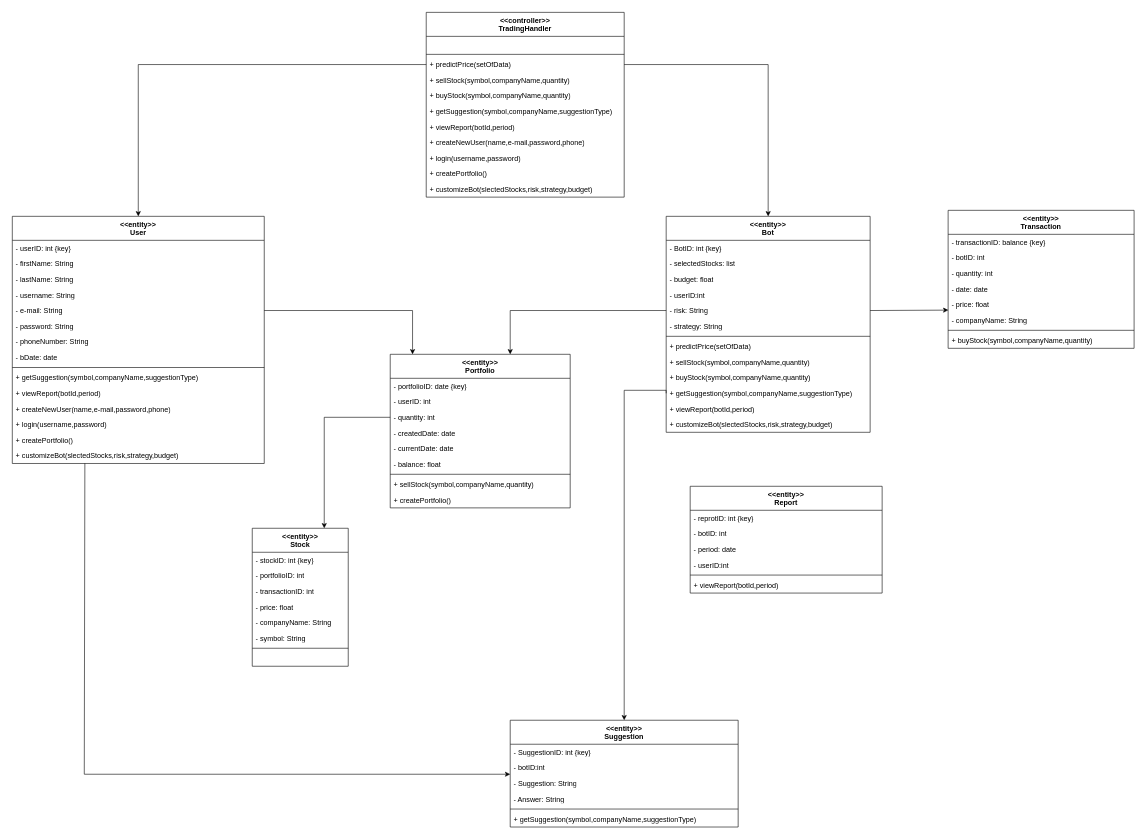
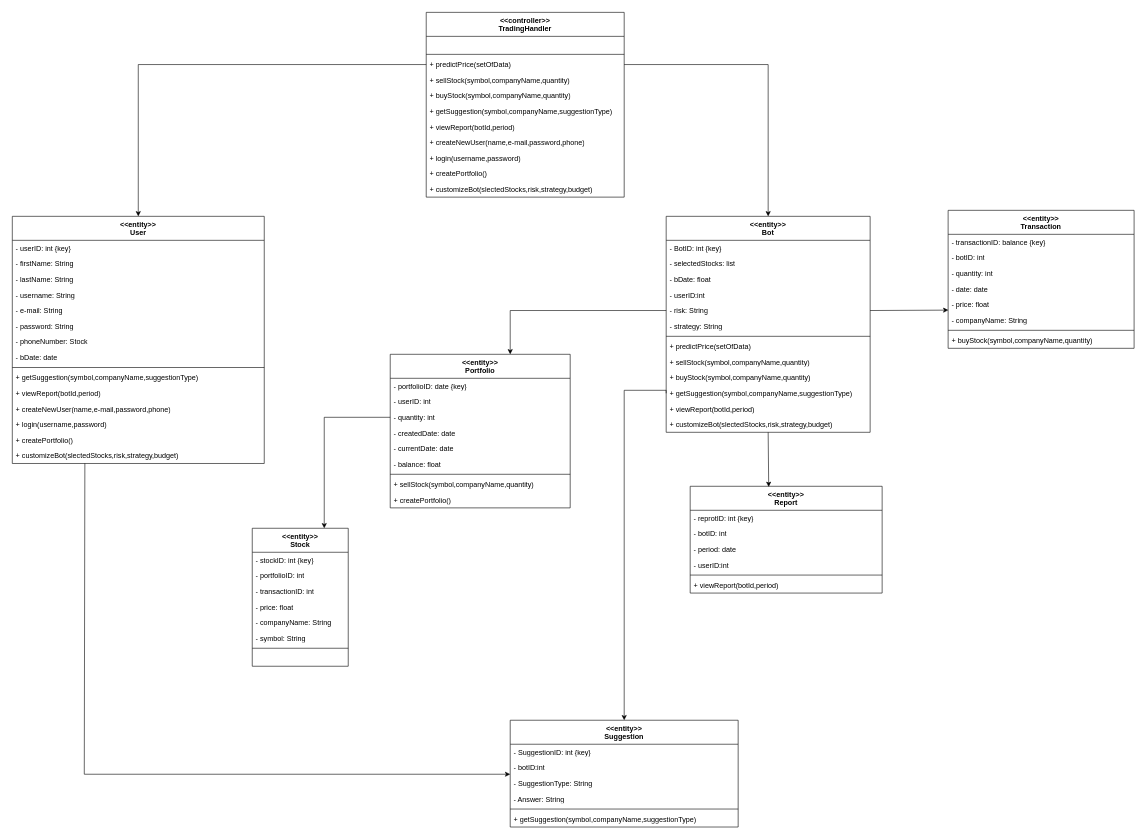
node "- budget: float": label "- budget: float" -> "- bDate: float"
edge "- e-mail: String" -> "<<entity>> Portfolio": removed
node "- phoneNumber: String": label "- phoneNumber: String" -> "- phoneNumber: Stock"
edge "<<entity>> Bot" -> "<<entity>> Report": added
node "- Suggestion: String": label "- Suggestion: String" -> "- SuggestionType: String"
